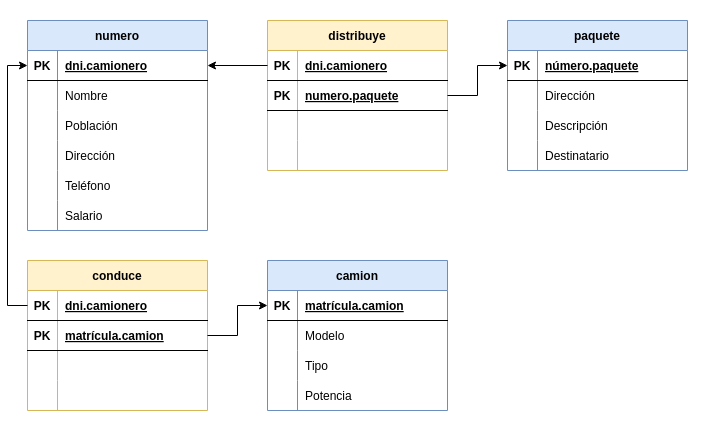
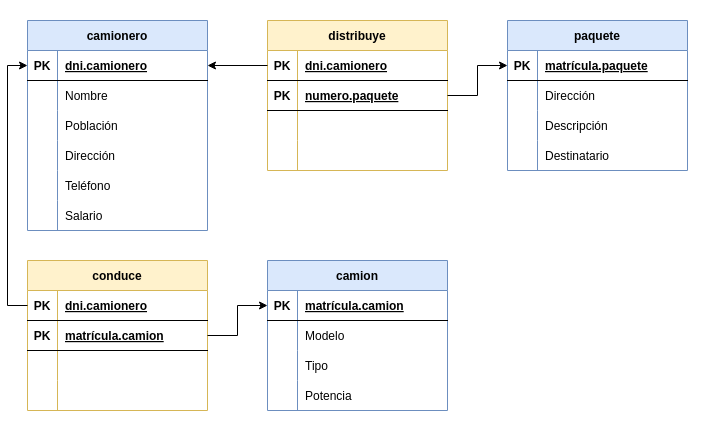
node "numero": label "numero" -> "camionero"
node "número.paquete": label "número.paquete" -> "matrícula.paquete"
